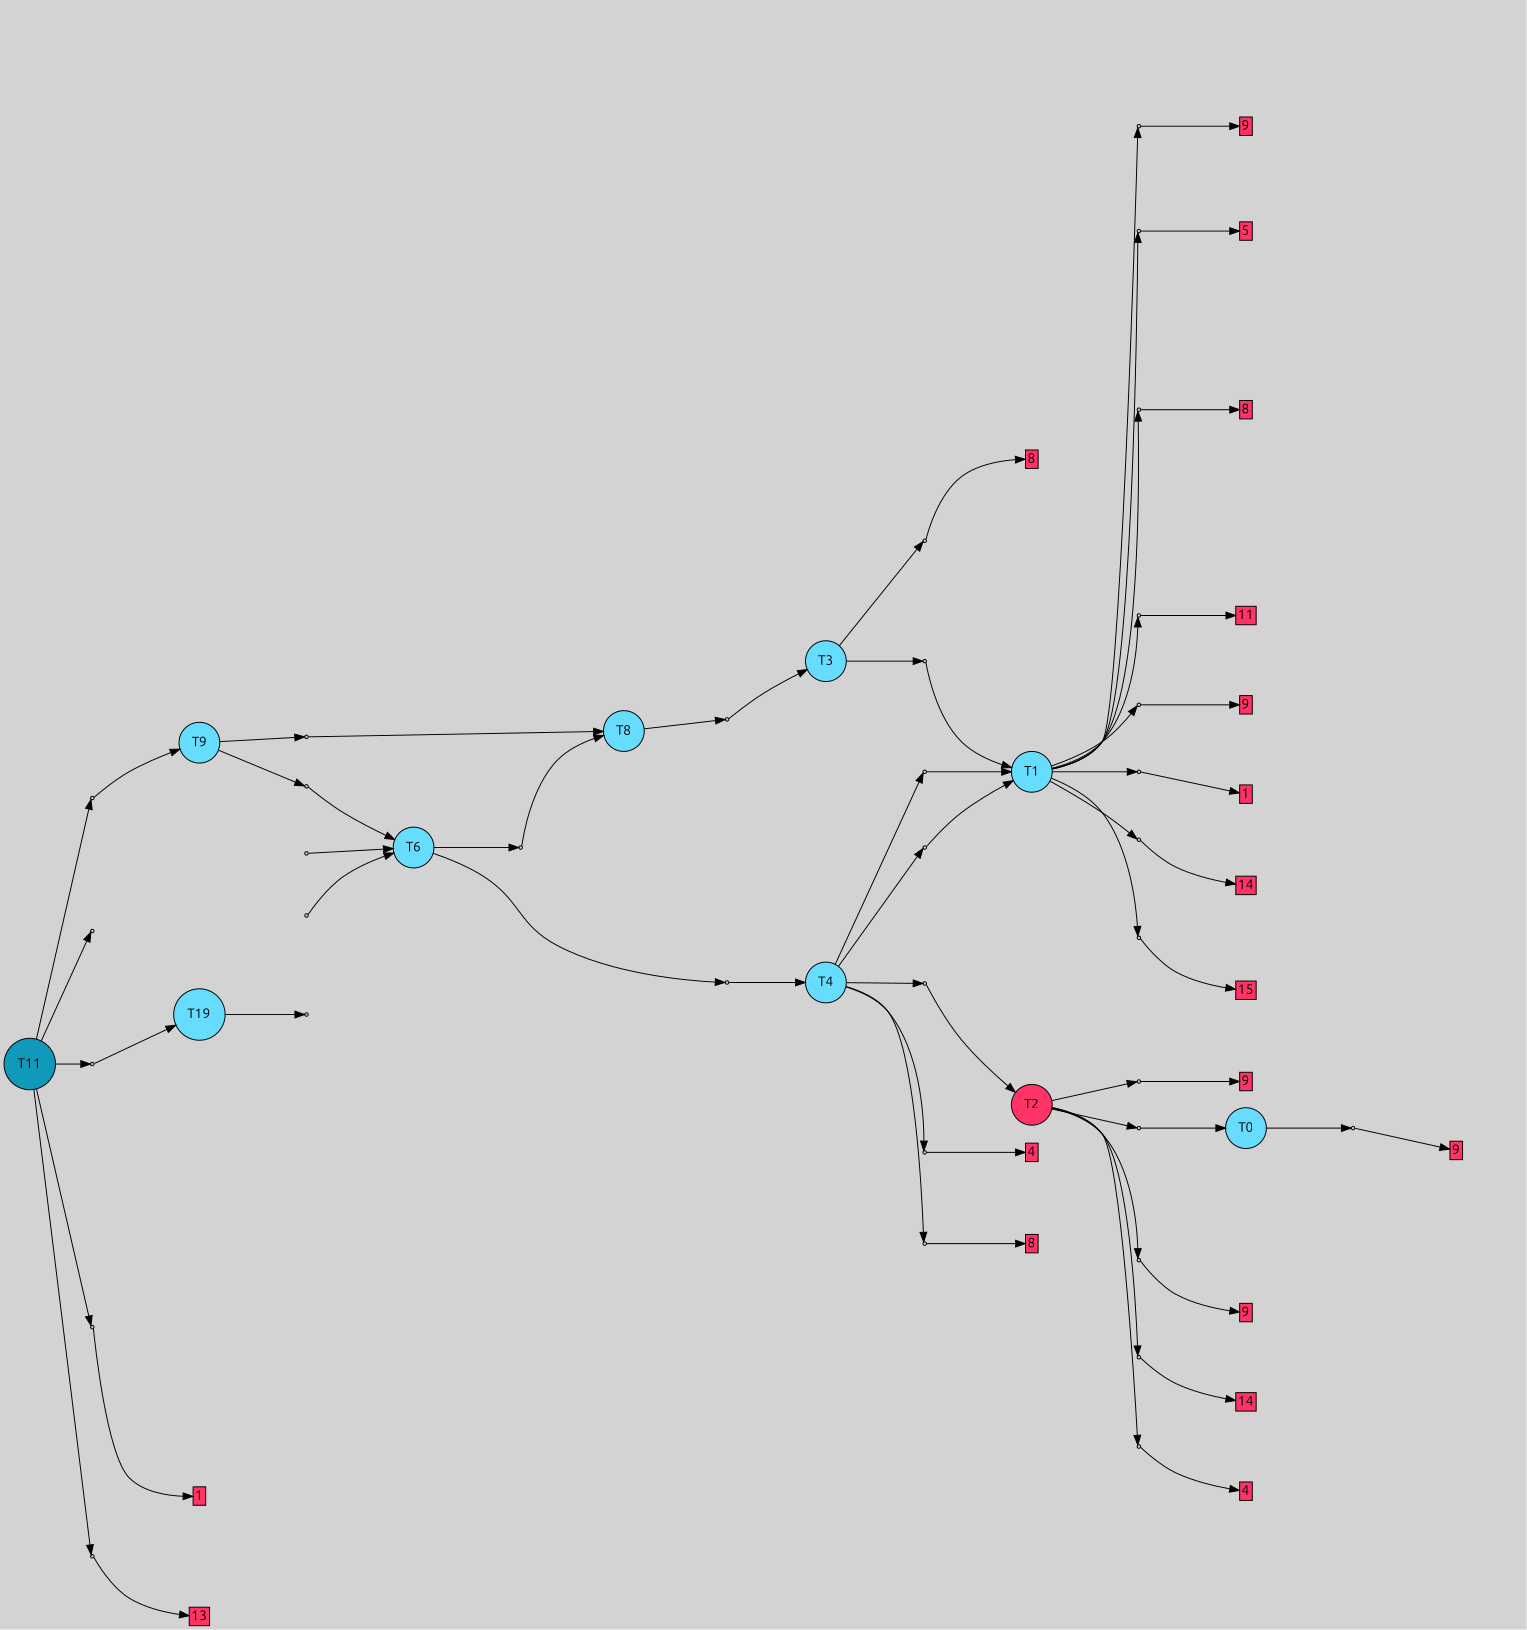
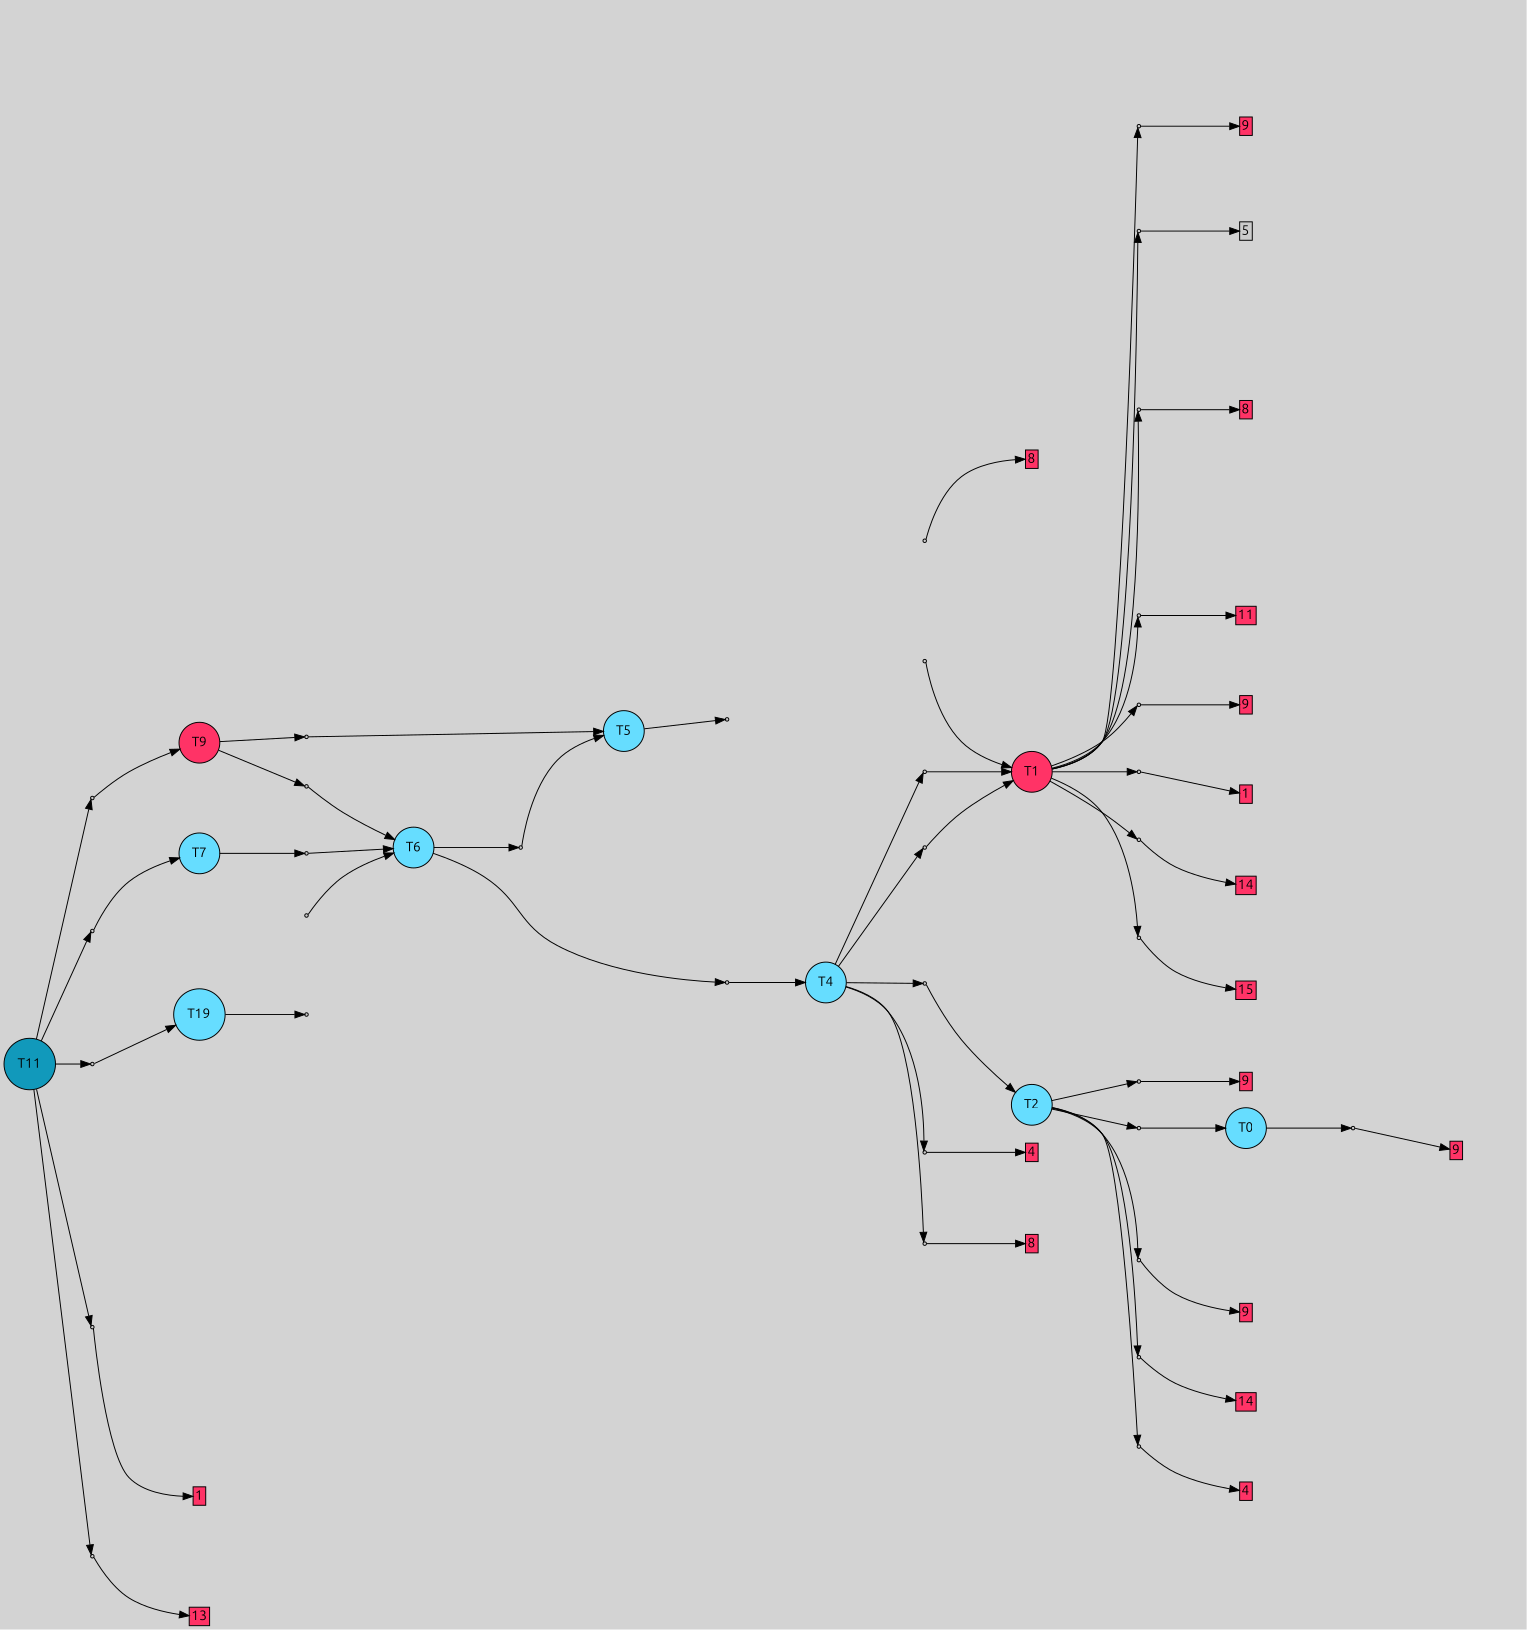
node "5": fillcolor #ff3366 -> #cccccc
node "T3": removed
node "T8": label "T8" -> "T5"
node "T9": fillcolor #66ddff -> #ff3366
node "T1": fillcolor #66ddff -> #ff3366
node "T7": added
node "T2": fillcolor #ff3366 -> #66ddff
